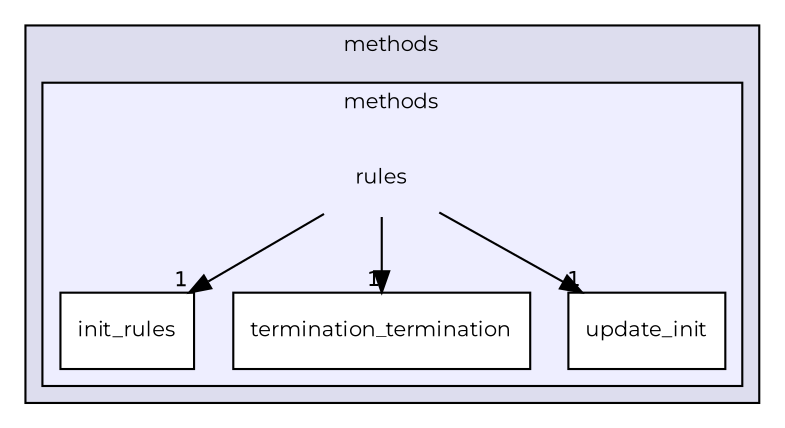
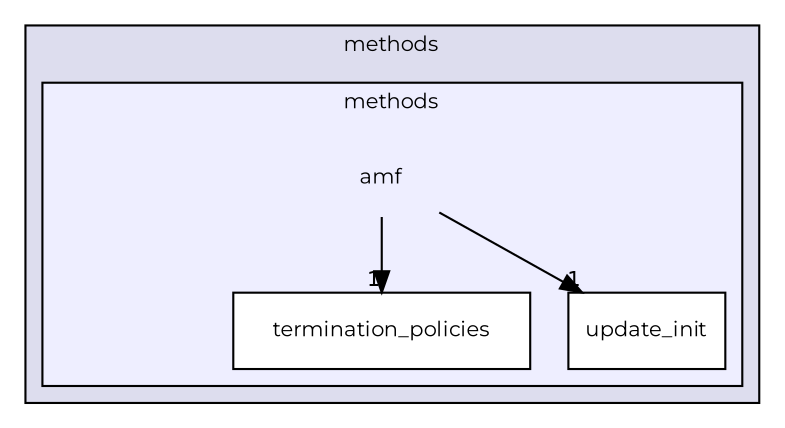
node "rules": label "rules" -> "amf"
node "init_rules": removed
node "termination_termination": label "termination_termination" -> "termination_policies"
